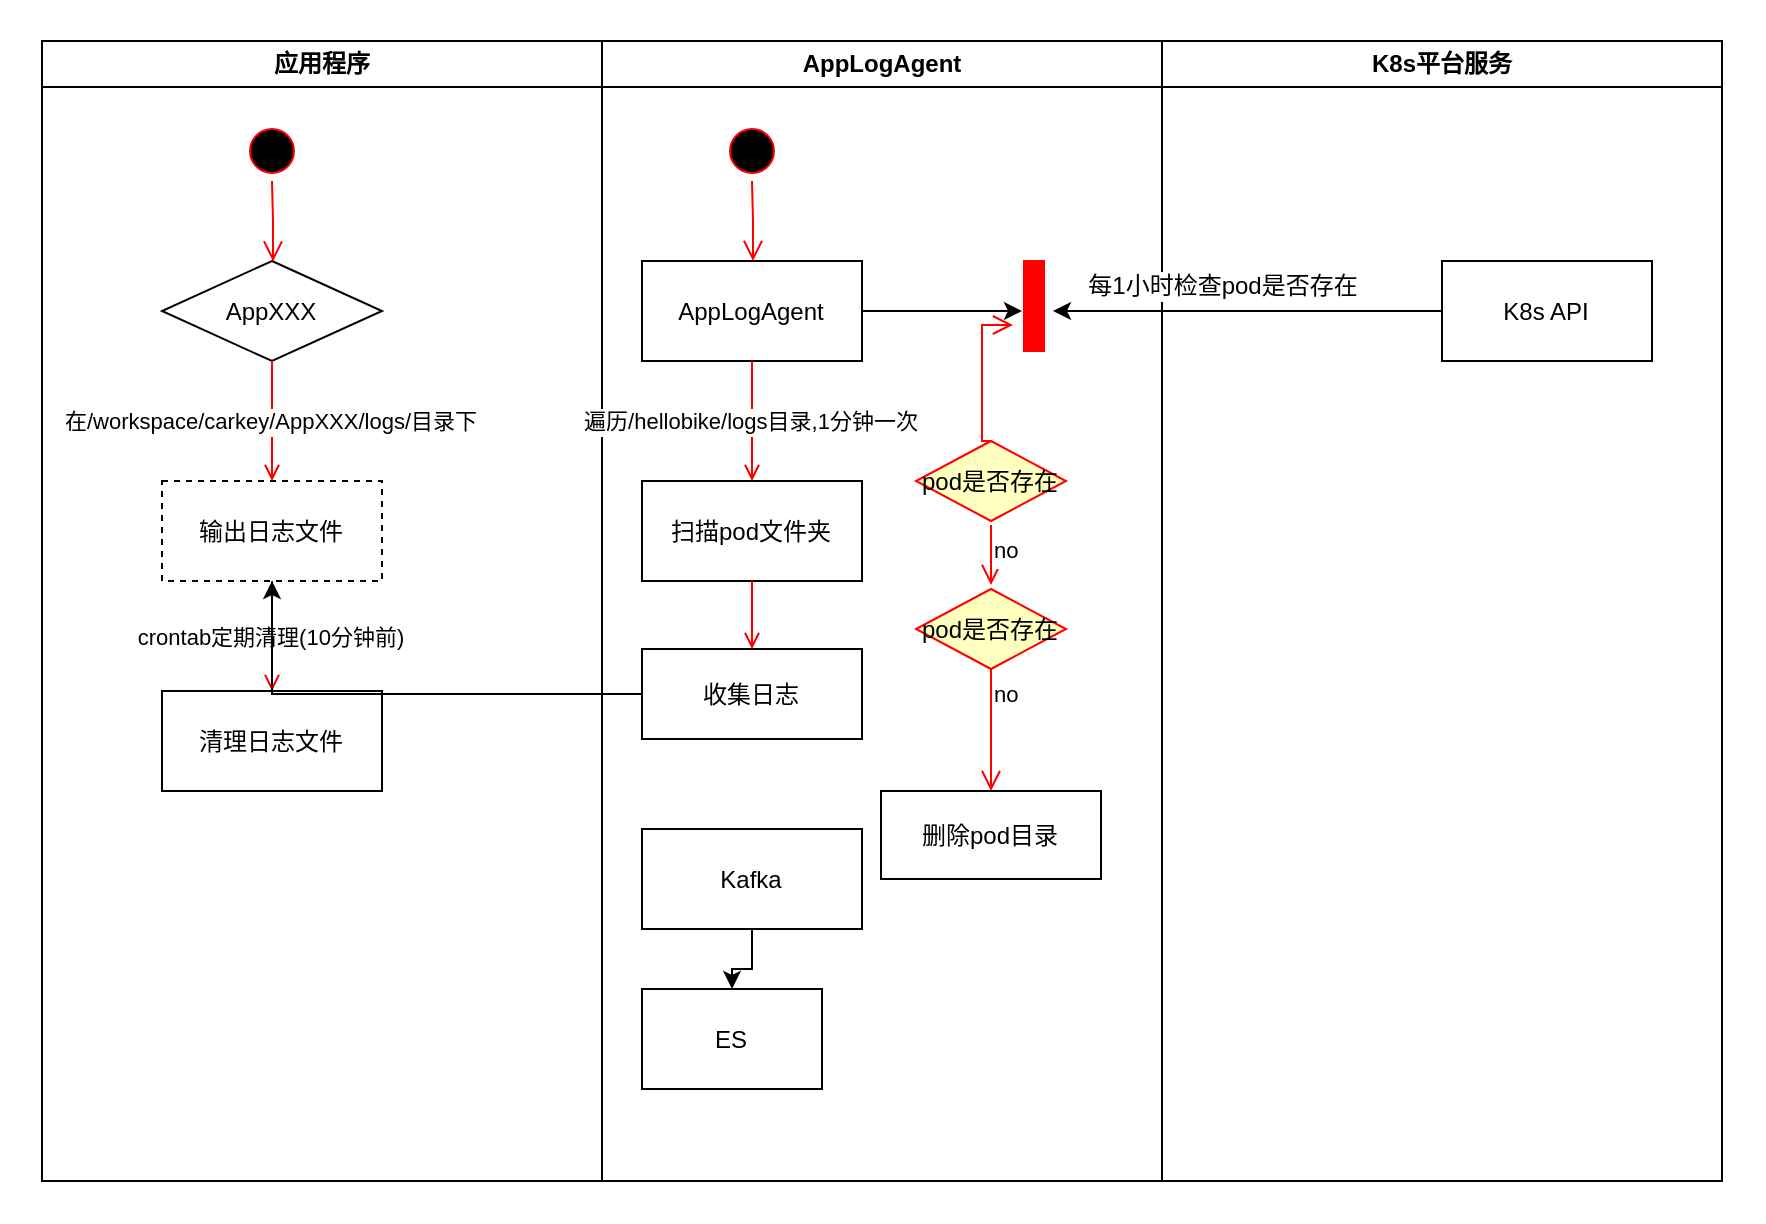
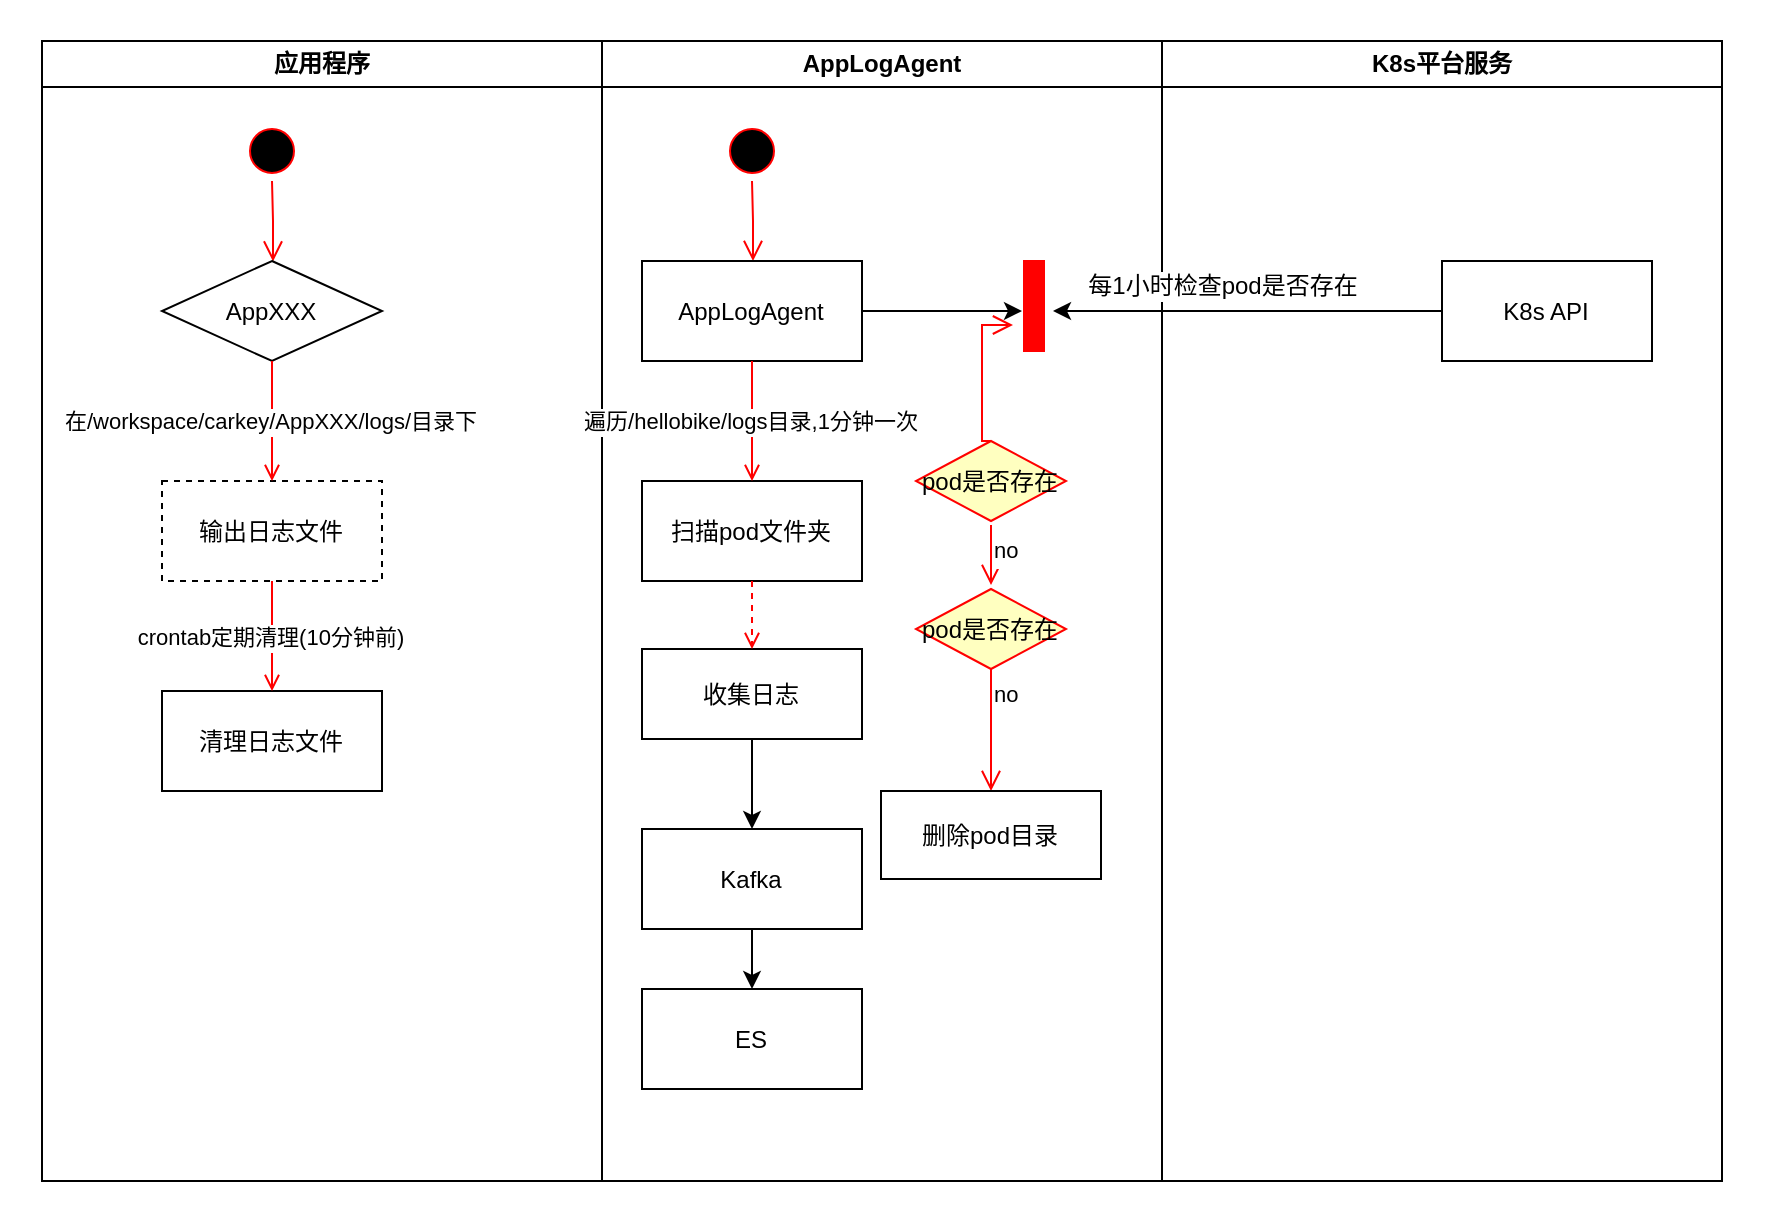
edge "扫描pod文件夹" -> "收集日志": style solid -> dashed
edge "收集日志" -> "输出日志文件": now "收集日志" -> "Kafka"
node "ES": size 180x100 -> 220x100
